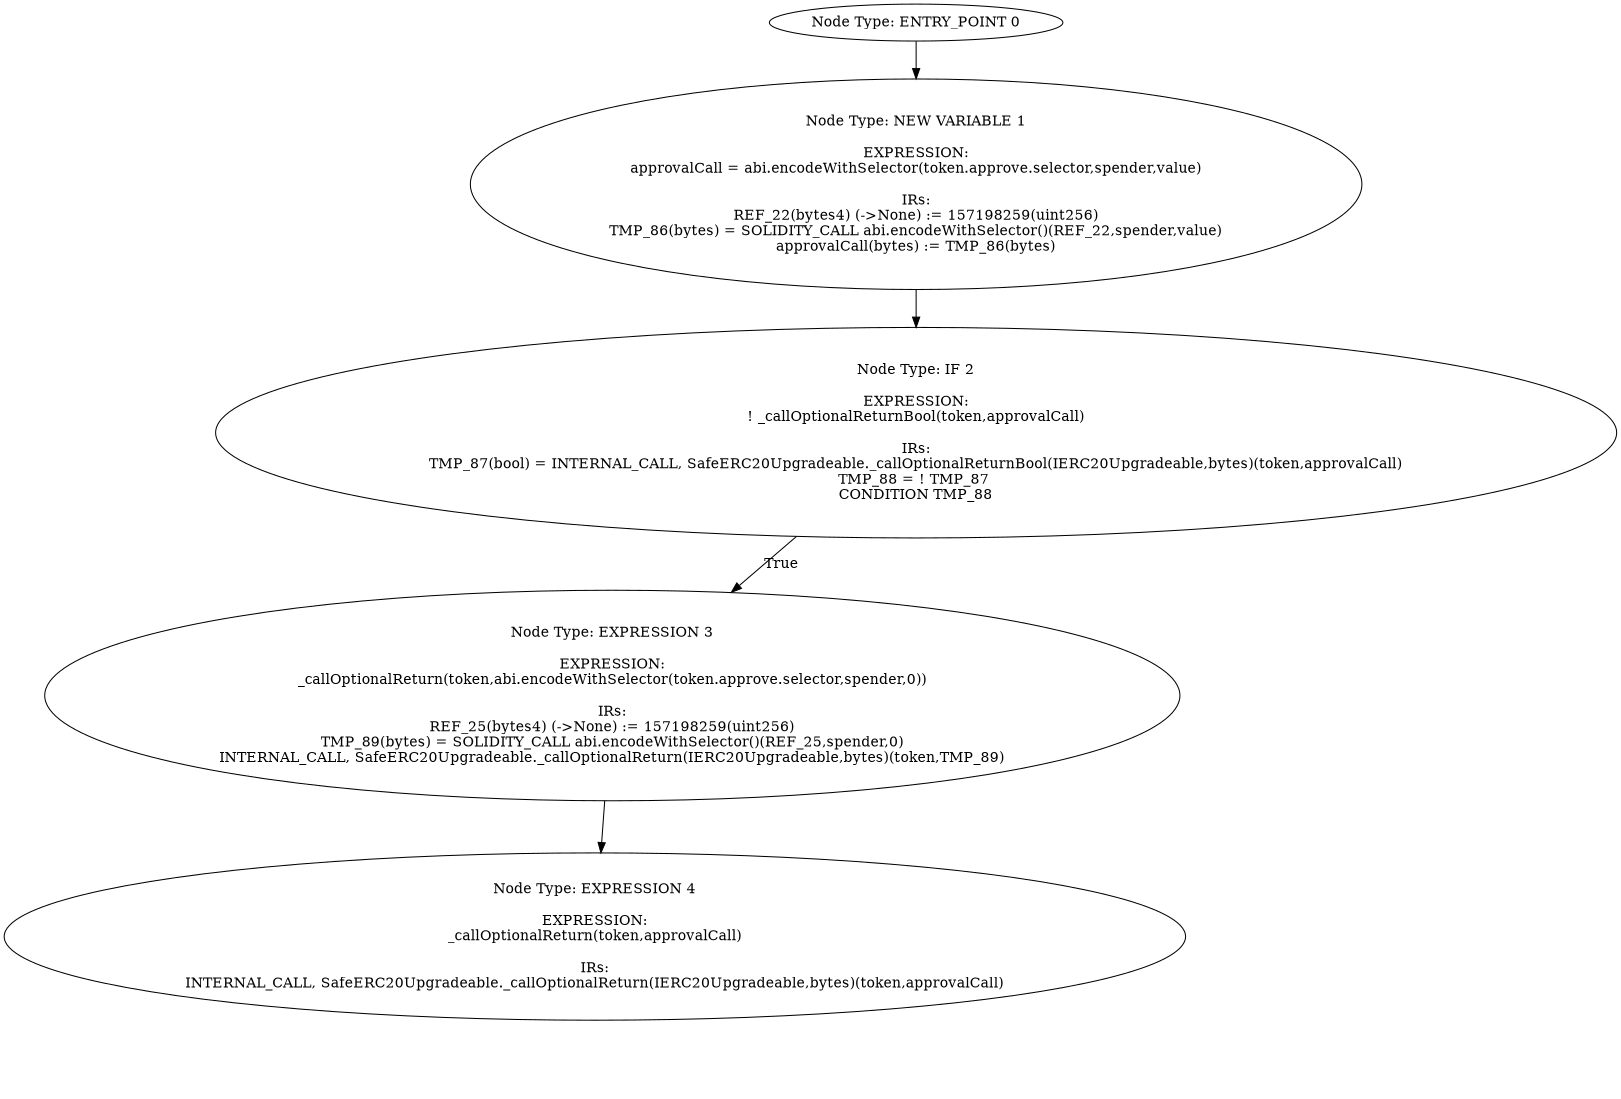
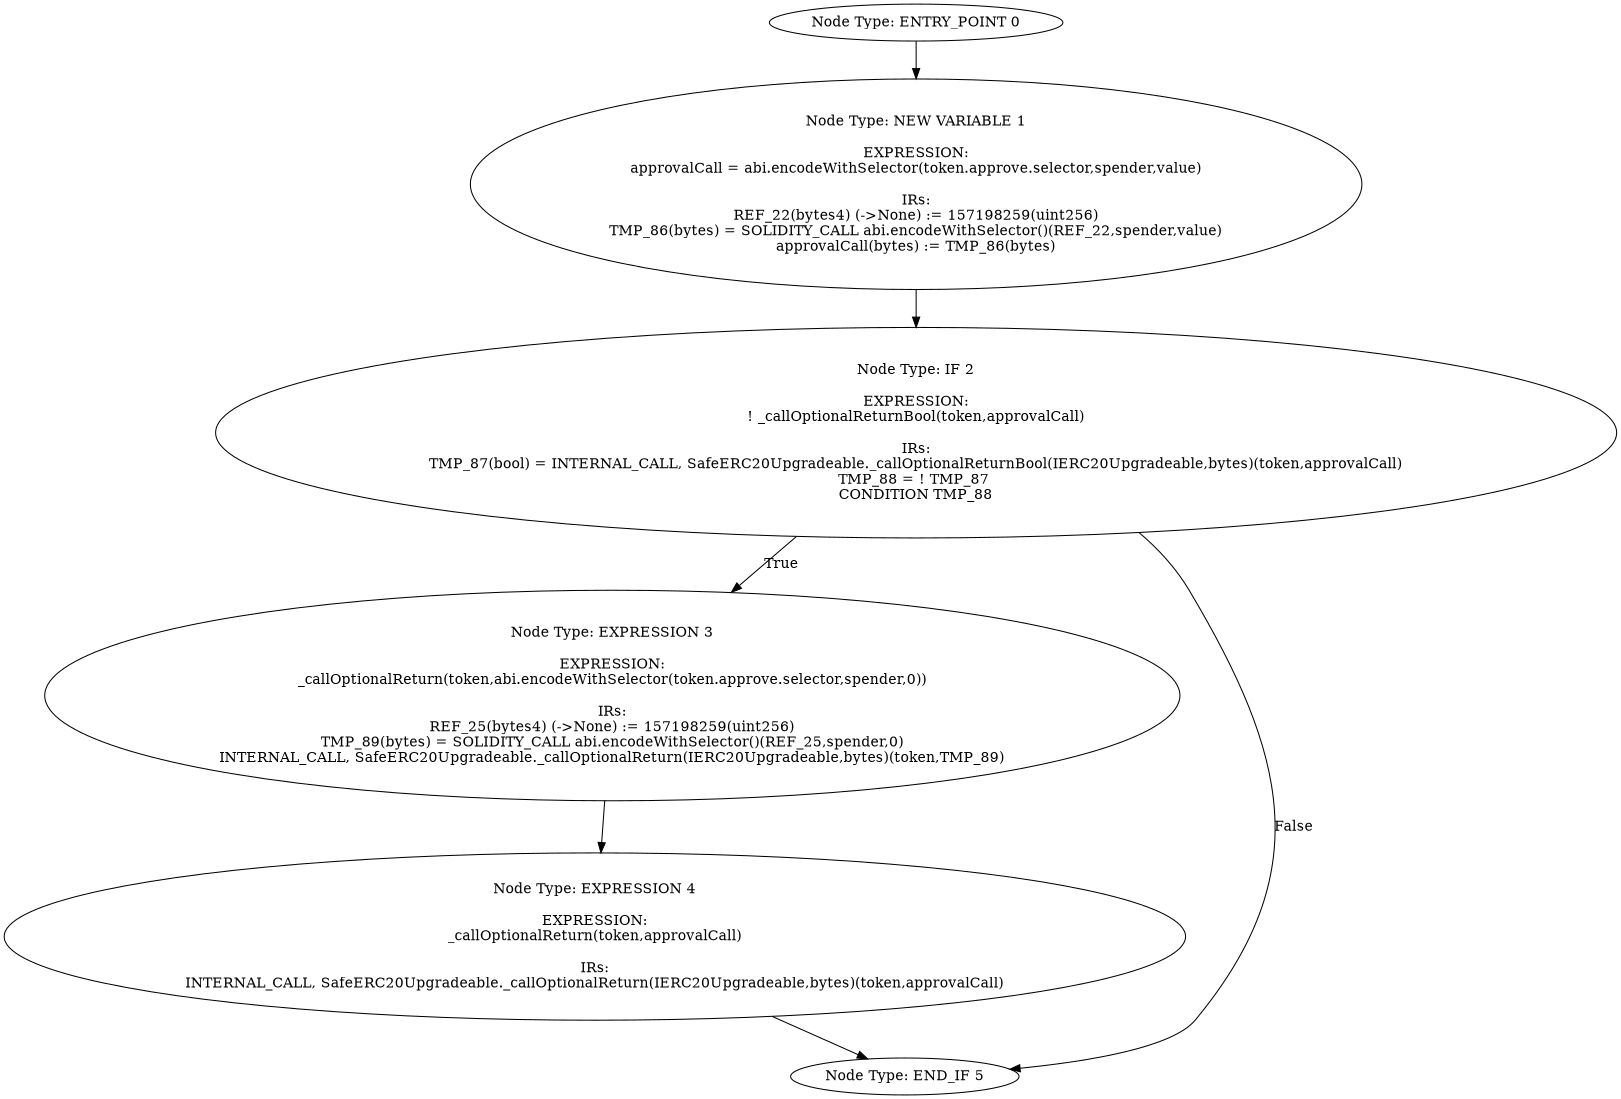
node "Node Type: END_IF 5": added
